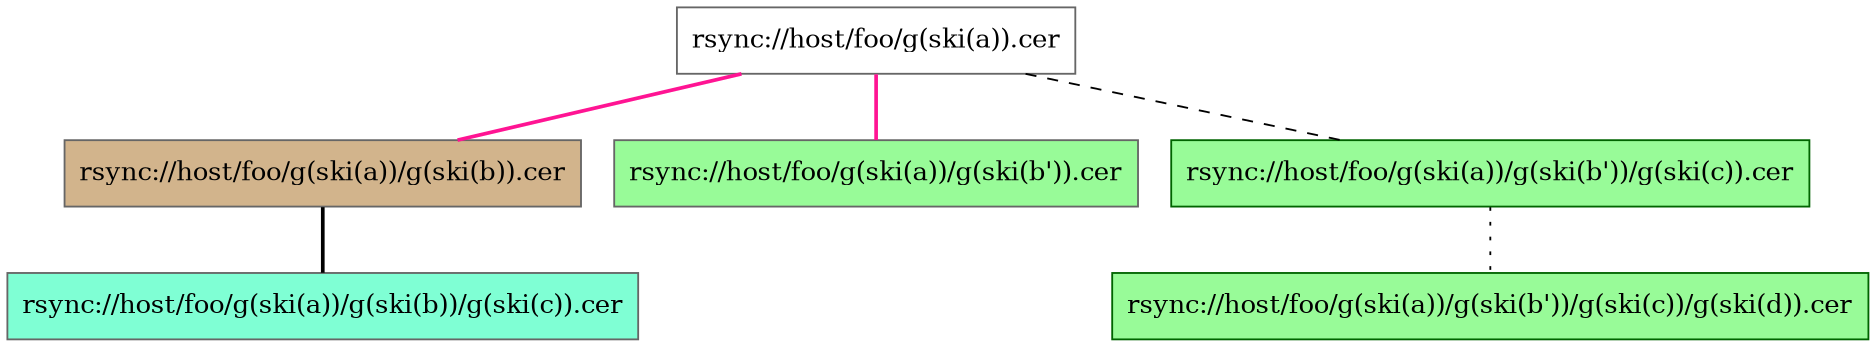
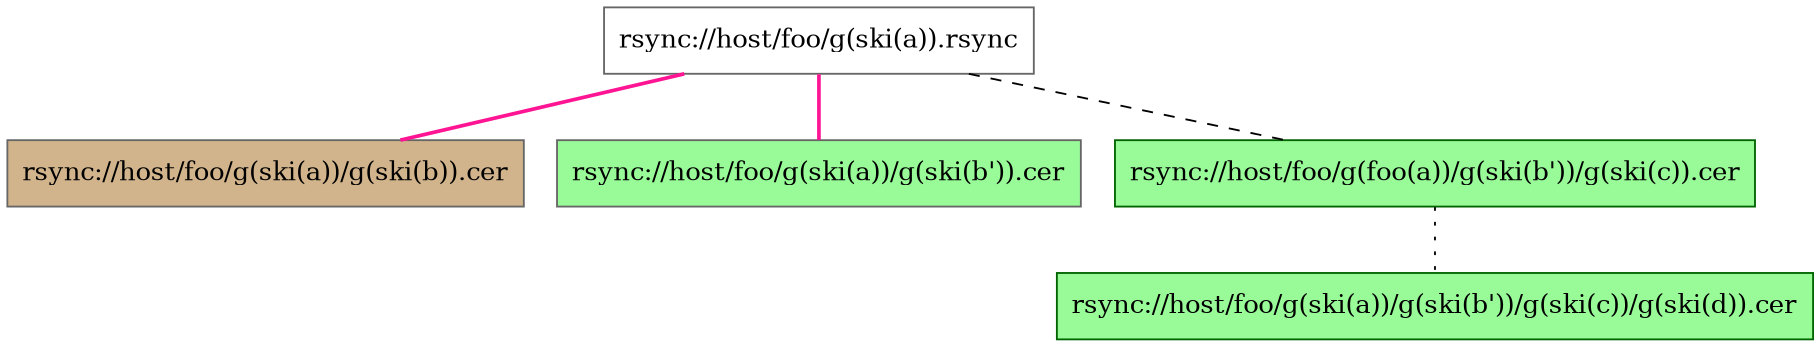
node "rsync://host/foo/g(ski(a)).cer": label "rsync://host/foo/g(ski(a)).cer" -> "rsync://host/foo/g(ski(a)).rsync"
node "rsync://host/foo/g(ski(a))/g(ski(b'))/g(ski(c)).cer": label "rsync://host/foo/g(ski(a))/g(ski(b'))/g(ski(c)).cer" -> "rsync://host/foo/g(foo(a))/g(ski(b'))/g(ski(c)).cer"
node "rsync://host/foo/g(ski(a))/g(ski(b))/g(ski(c)).cer": removed
